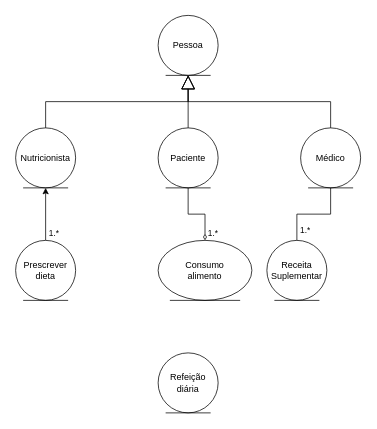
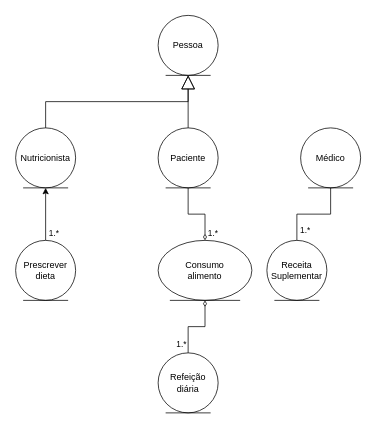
edge "Médico" -> "Pessoa": removed
edge "Refeição diária" -> "Consumo alimento": added, label "1.*"
